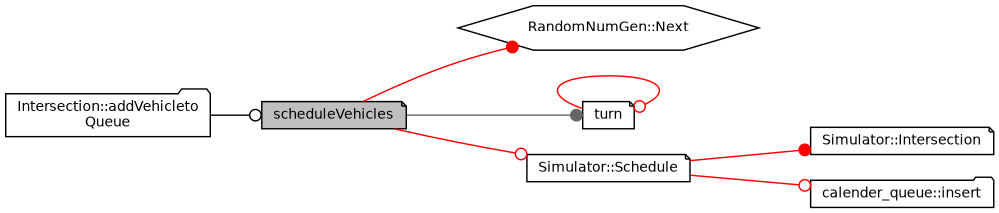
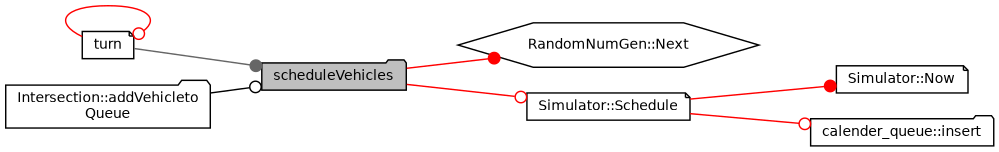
node "scheduleVehicles": shape note -> folder
edge "scheduleVehicles" -> "turn": reversed
node "Simulator::Intersection": label "Simulator::Intersection" -> "Simulator::Now"
